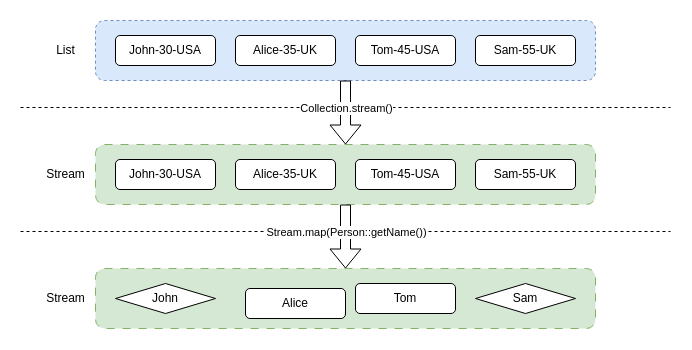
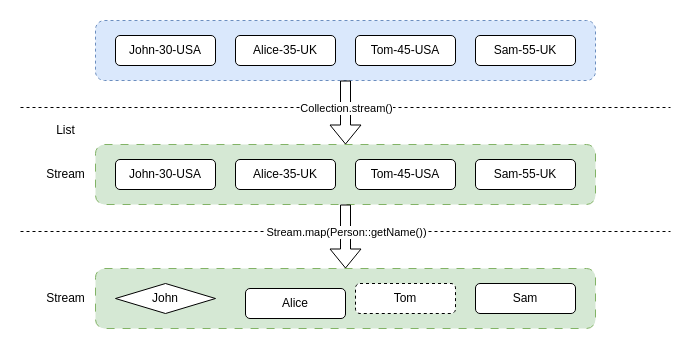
node "List": moved (66, 51) -> (66, 131)
node "Tom": style solid -> dashed
node "Sam": shape diamond -> rounded rectangle
